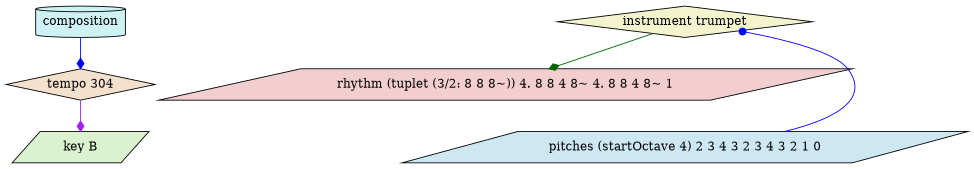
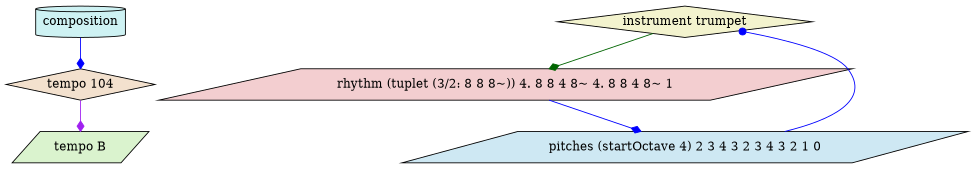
node "tempo 304": label "tempo 304" -> "tempo 104"
edge "rhythm (tuplet (3/2: 8 8 8~)) 4. 8 8 4 8~ 4. 8 8 4 8~ 1" -> "pitches (startOctave 4) 2 3 4 3 2 3 4 3 2 1 0": added
node "key B": label "key B" -> "tempo B"
